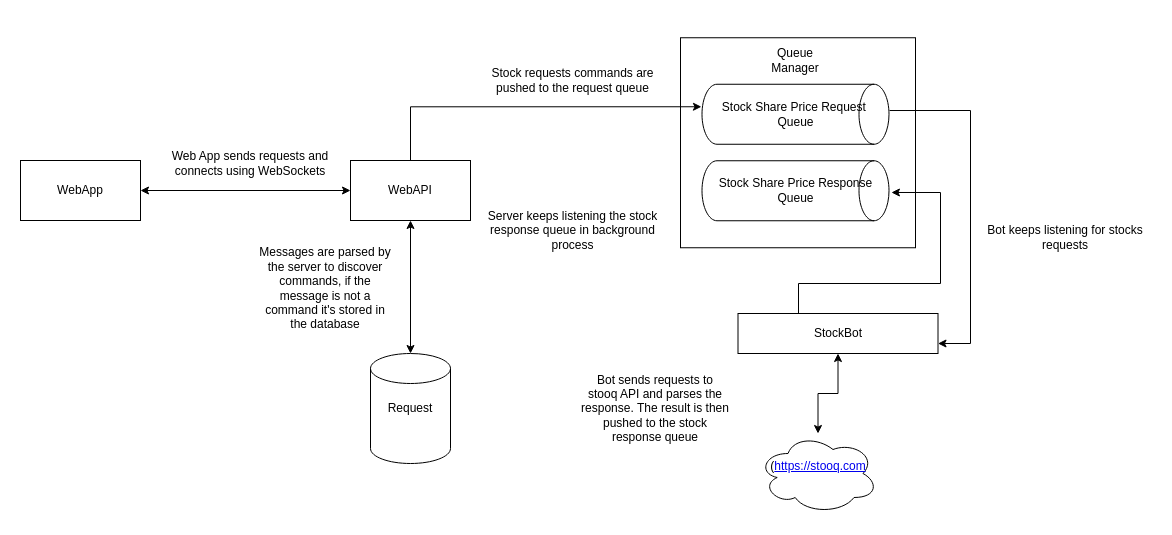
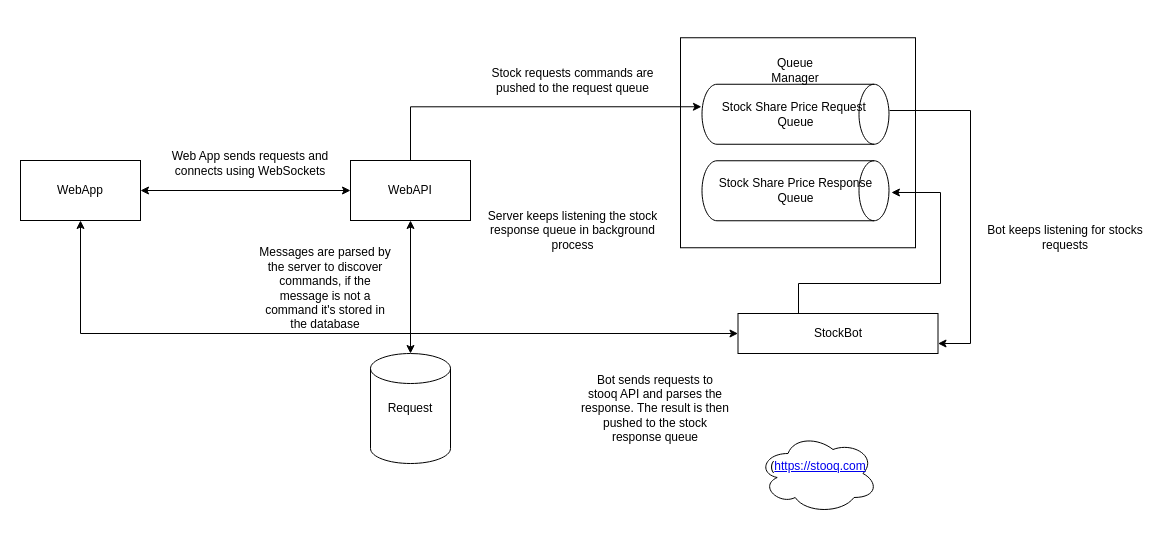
node "Queue Manager": moved (796, 61) -> (796, 71)
edge "StockBot" -- "(https://stooq.com": now "StockBot" -- "WebApp"
